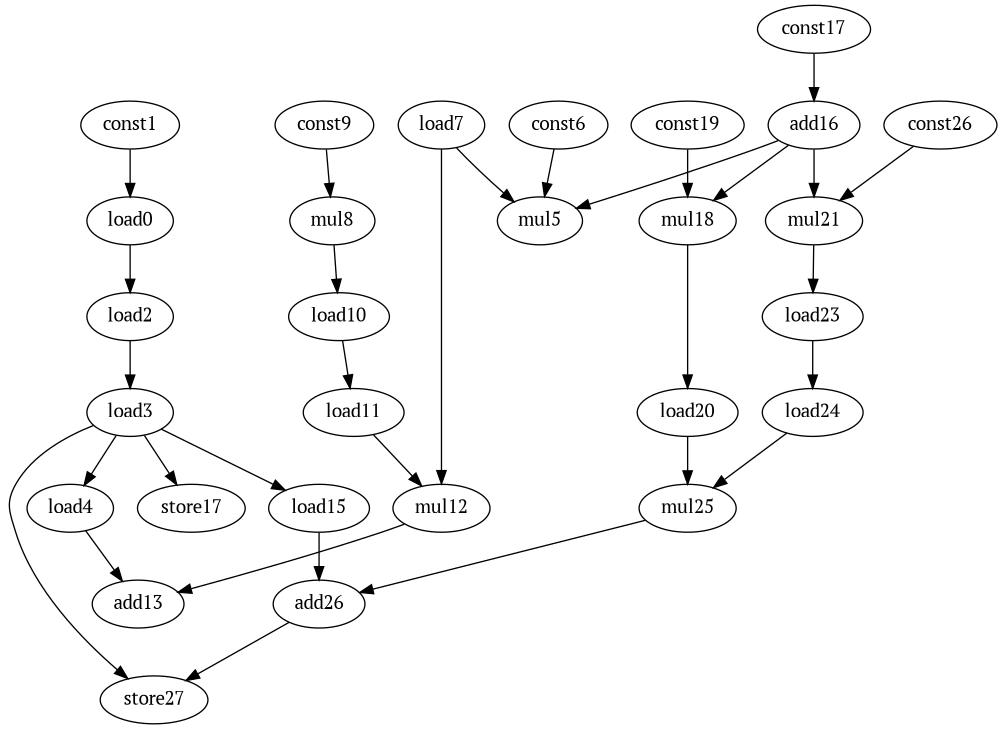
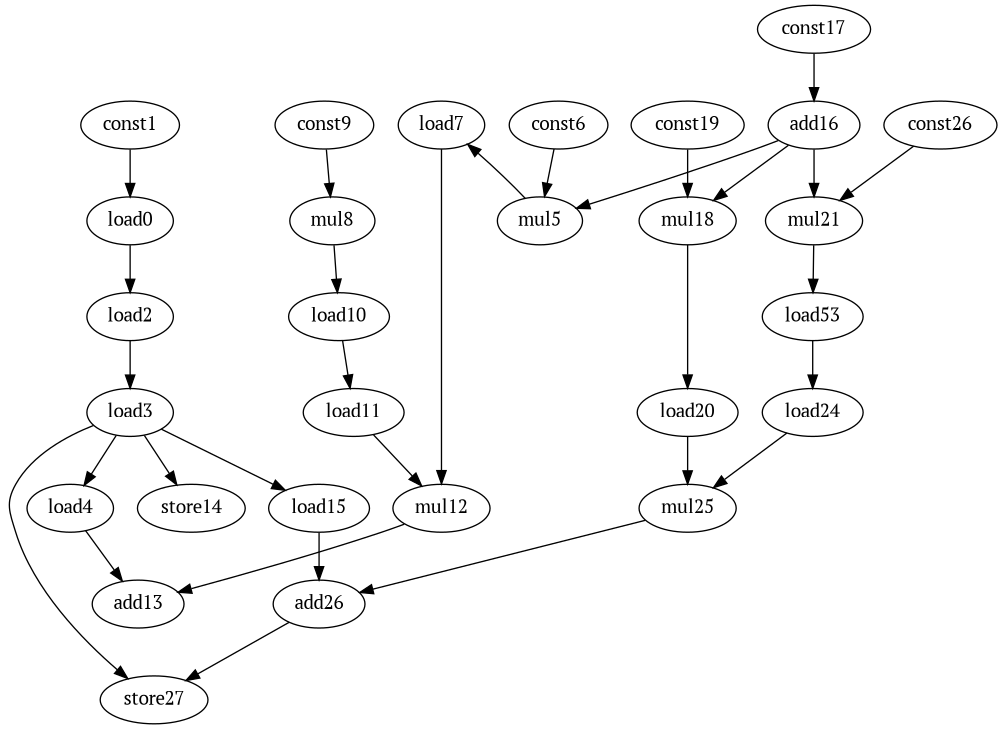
edge "load7" -> "mul5": reversed
node "load23": label "load23" -> "load53"
node "store17": label "store17" -> "store14"
